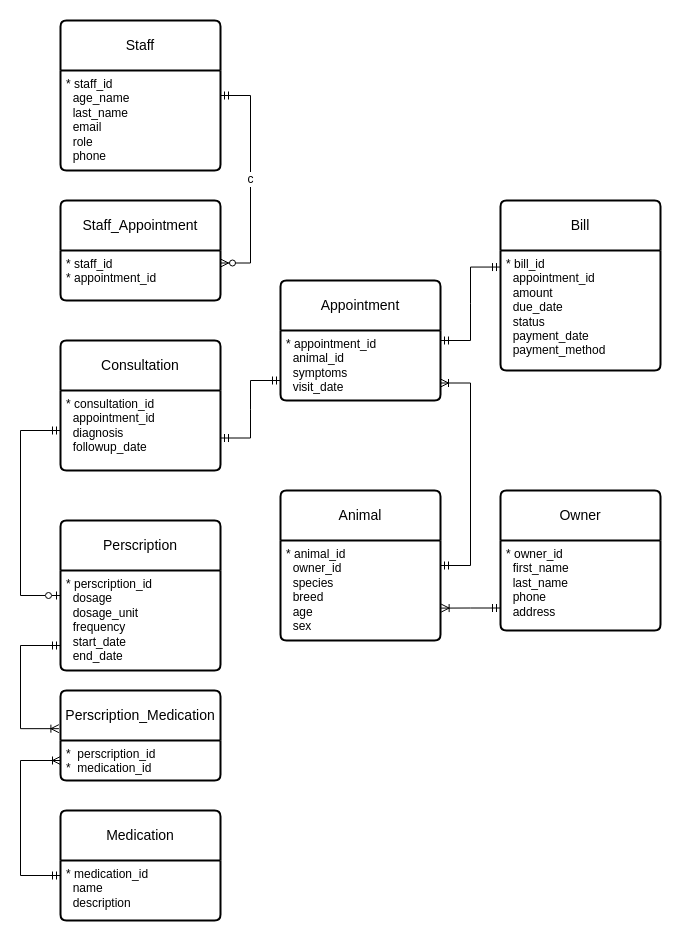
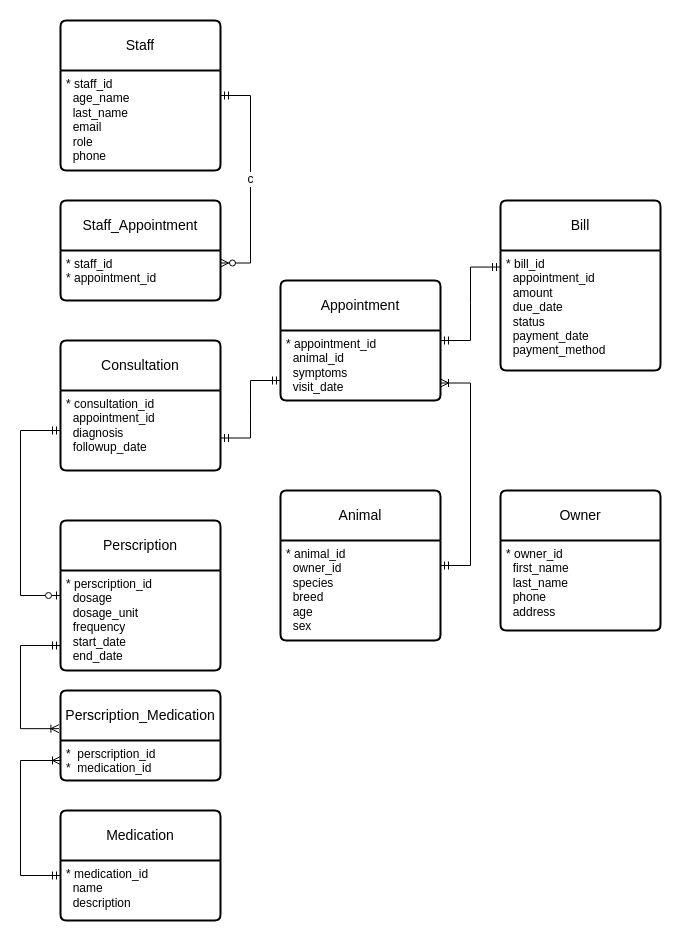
edge "* owner_id first_name last_name phone address" -- "* animal_id owner_id species breed age sex": removed
